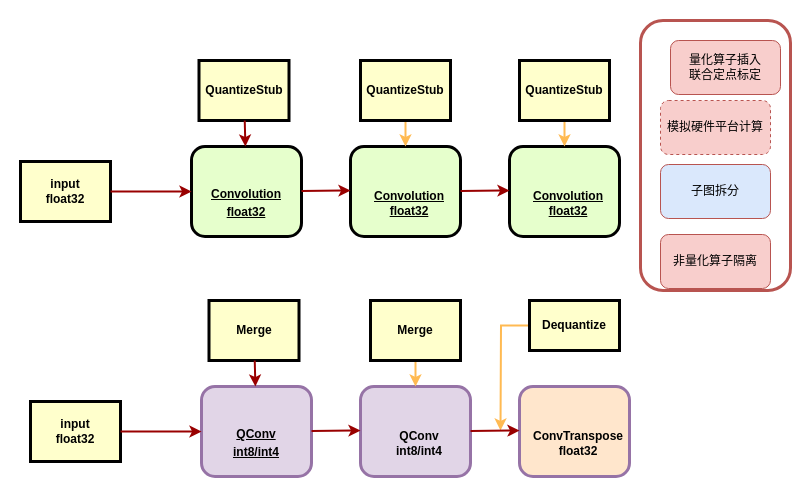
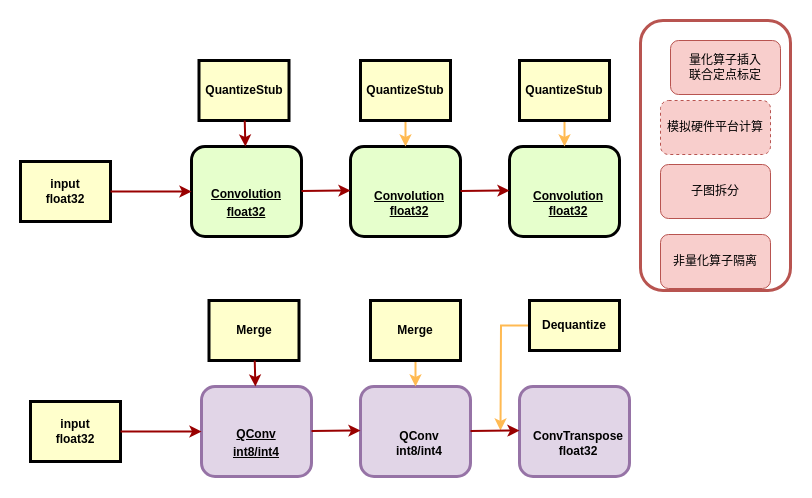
node "子图拆分": fillcolor #dae8fc -> #f8cecc
node "ConvTranspose float32": fillcolor #ffe6cc -> #e1d5e7
